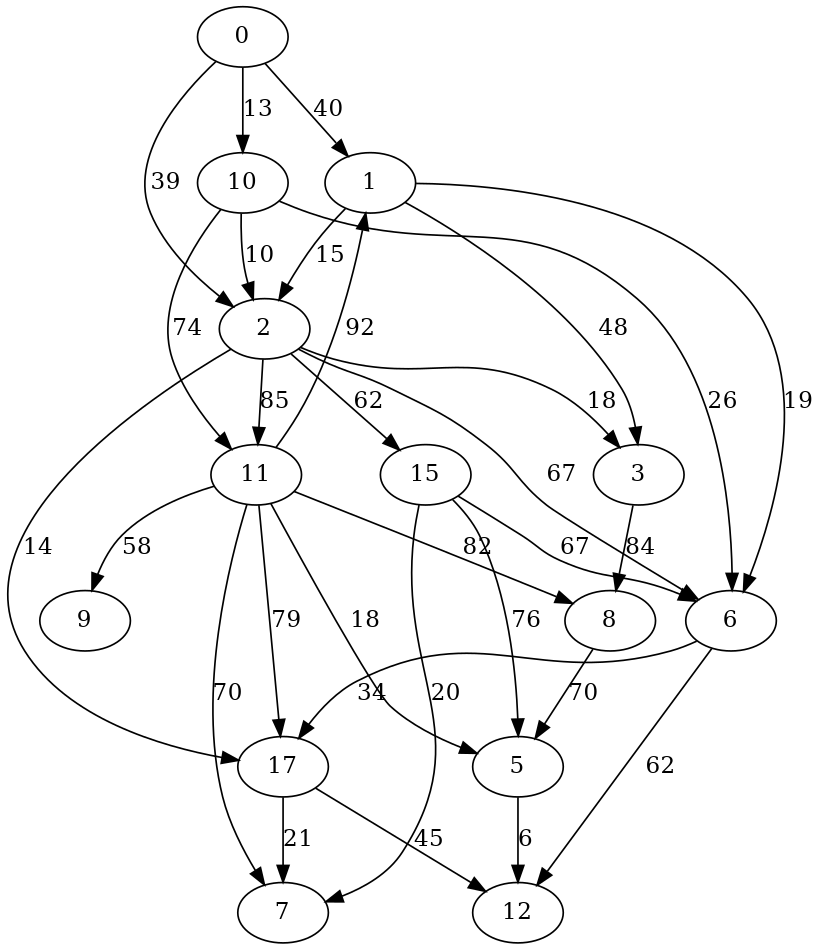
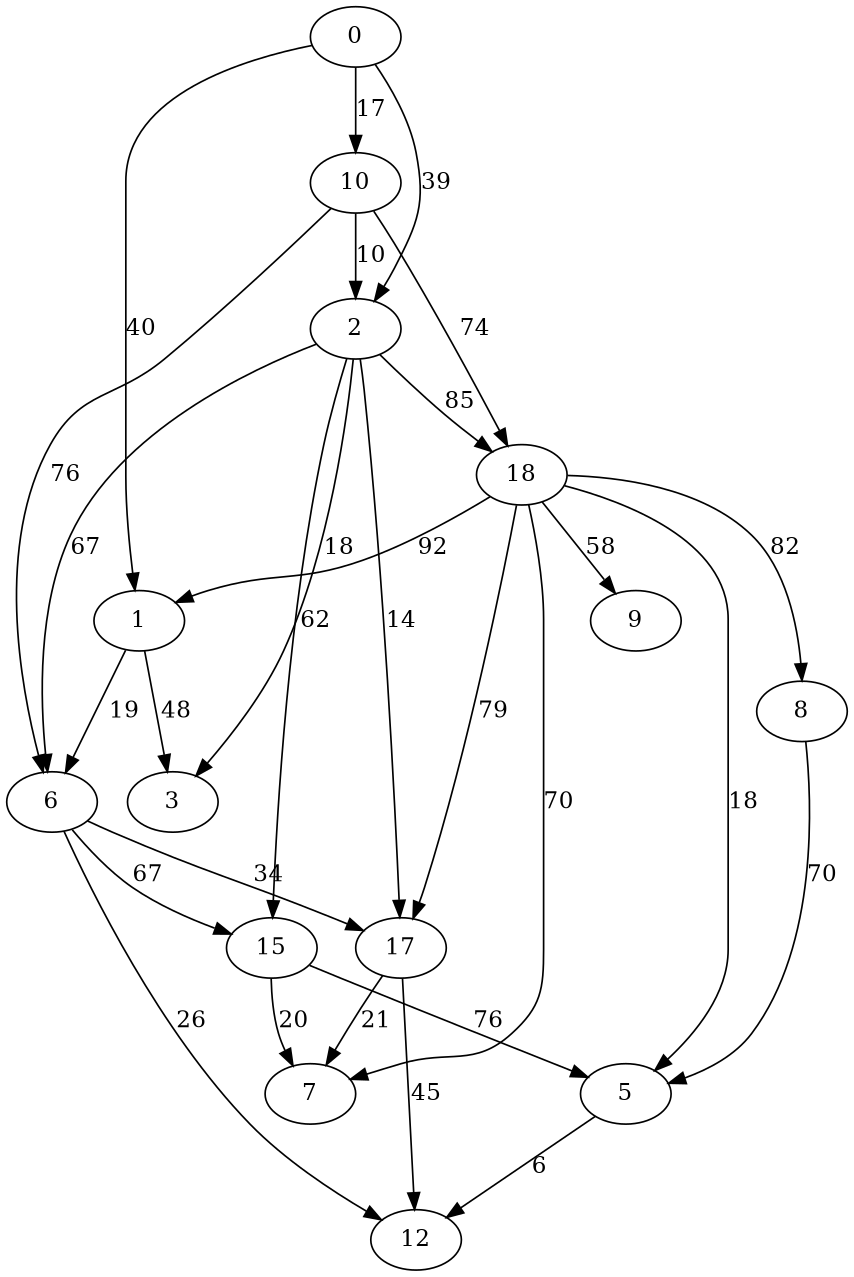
edge "0" -> "10": label "13" -> "17"
edge "1" -> "2": removed, label "15"
edge "10" -> "6": label "26" -> "76"
node "11": label "11" -> "18"
edge "3" -> "8": removed, label "84"
edge "15" -> "6": reversed
edge "6" -> "12": label "62" -> "26"
